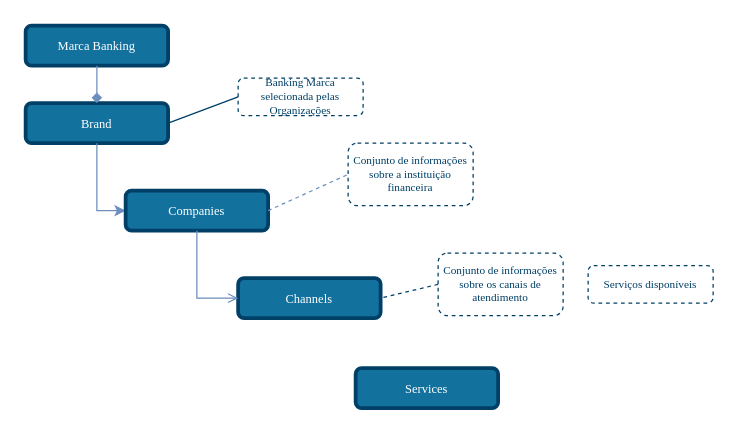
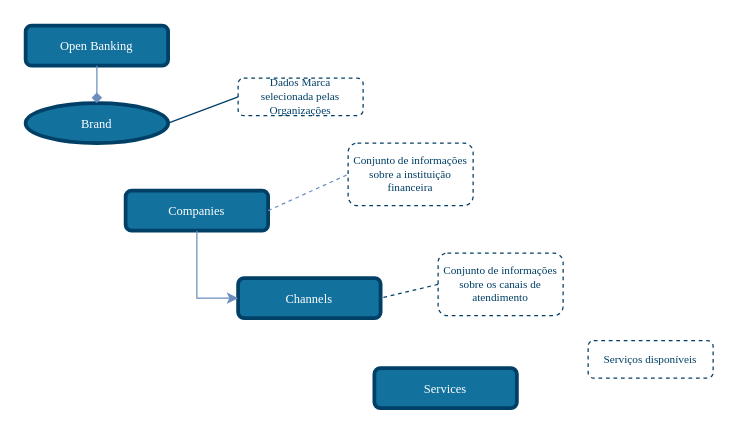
node "Marca Banking": label "Marca Banking" -> "Open Banking"
node "Banking Marca selecionada pelas Organizações": label "Banking Marca selecionada pelas Organizações" -> "Dados Marca selecionada pelas Organizações"
node "Brand": shape rounded rectangle -> ellipse
edge "Brand" -> "Companies": removed
node "Serviços disponíveis": moved (651, 284) -> (651, 359)
edge "Companies" -> "Channels": arrowhead open -> classic
node "Services": moved (427, 388) -> (446, 388)
